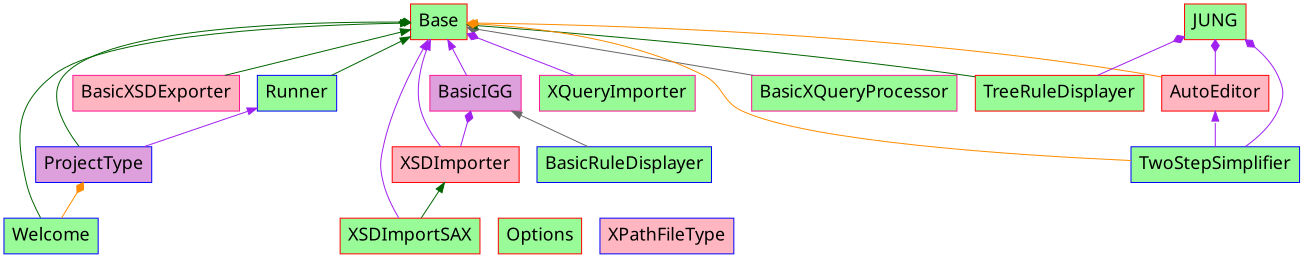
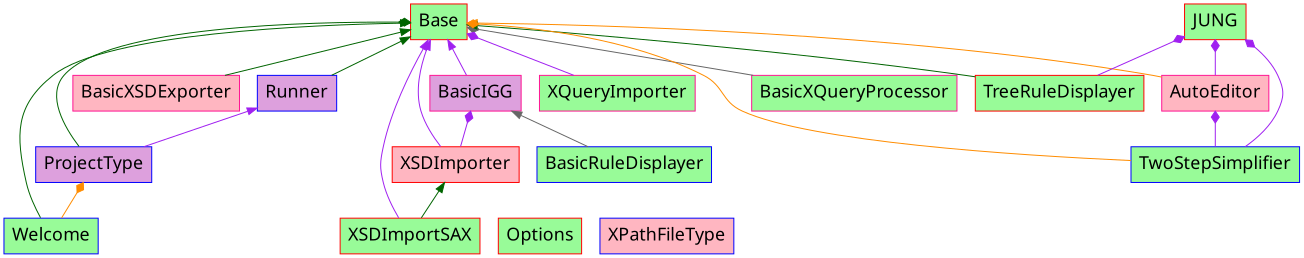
node "Runner": fillcolor palegreen -> plum
node "AutoEditor": color red -> deeppink
edge "TwoStepSimplifier" -> "AutoEditor": arrowhead normal -> diamond
